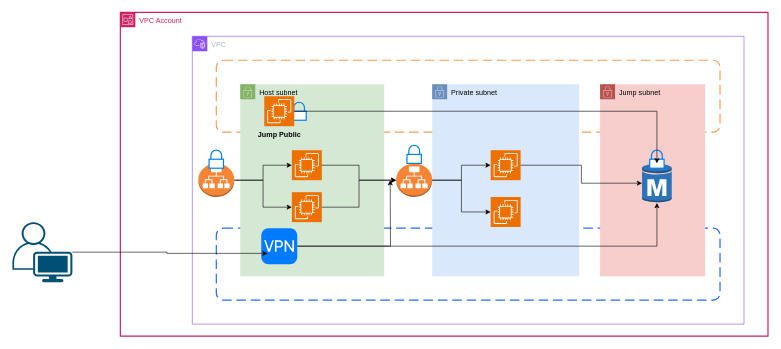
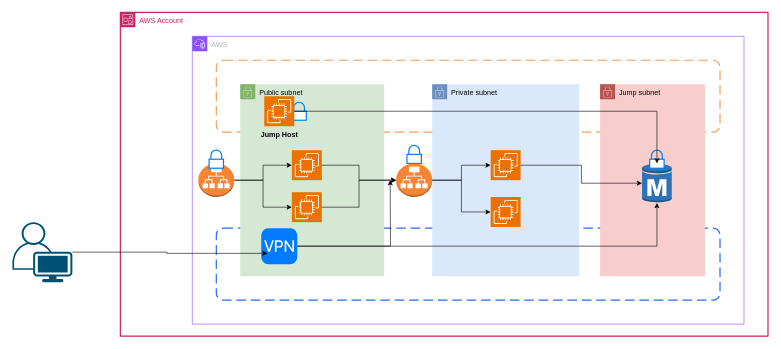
node "VPC Account": label "VPC Account" -> "AWS Account"
node "VPC": label "VPC" -> "AWS"
node "Host subnet": label "Host subnet" -> "Public subnet"
node "Jump Public": label "Jump Public" -> "Jump Host"
